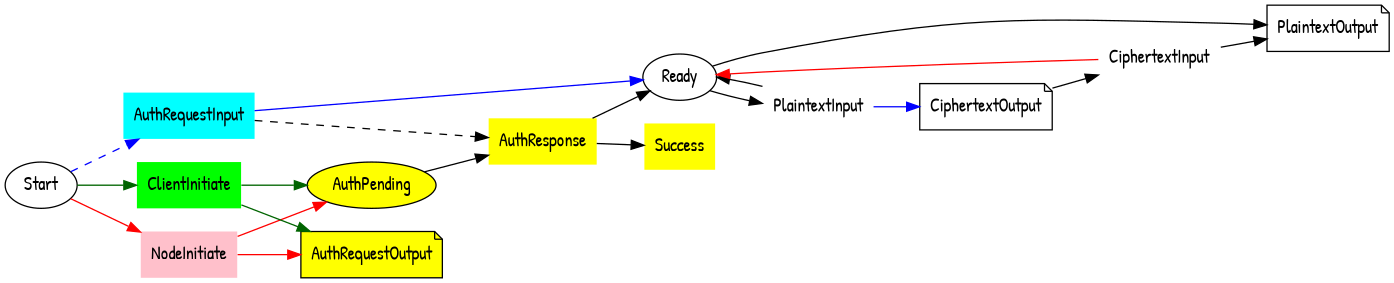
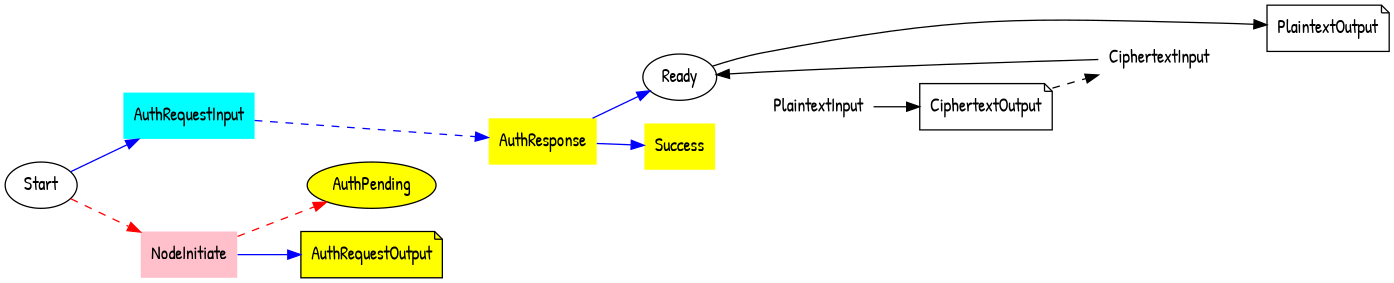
edge "CiphertextInput" -> "PlaintextOutput": removed
edge "CiphertextInput" -> "Ready": color red -> black
edge "PlaintextInput" -> "Ready": removed
edge "CiphertextOutput" -> "CiphertextInput": style solid -> dashed
edge "AuthRequestInput" -> "Ready": removed
edge "Ready" -> "PlaintextInput": removed
edge "AuthResponse" -> "Ready": color black -> blue
edge "PlaintextInput" -> "CiphertextOutput": color blue -> black
edge "AuthRequestInput" -> "AuthResponse": color black -> blue
edge "AuthResponse" -> "Success": color black -> blue
edge "Start" -> "AuthRequestInput": style dashed -> solid
edge "AuthPending" -> "AuthResponse": removed
node "ClientInitiate": removed
edge "Start" -> "NodeInitiate": style solid -> dashed
edge "NodeInitiate" -> "AuthPending": style solid -> dashed
edge "NodeInitiate" -> "AuthRequestOutput": color red -> blue
